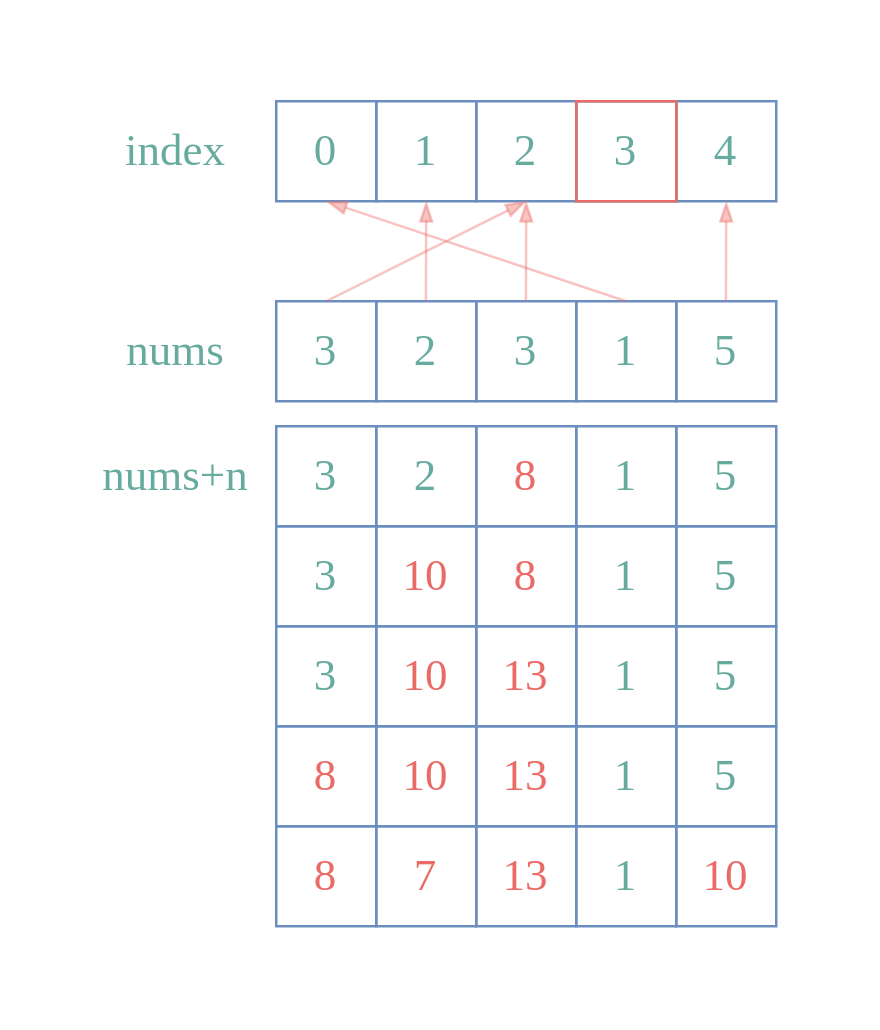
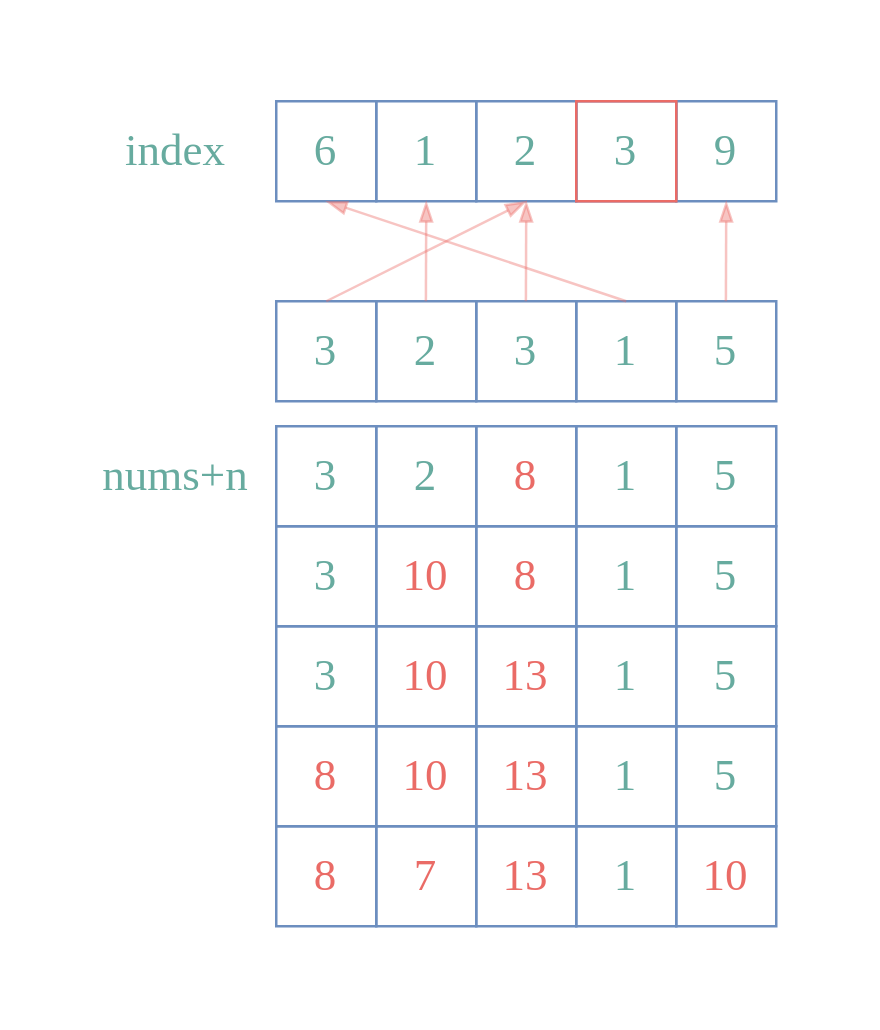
node "0": label "0" -> "6"
node "4": label "4" -> "9"
node "nums": removed
